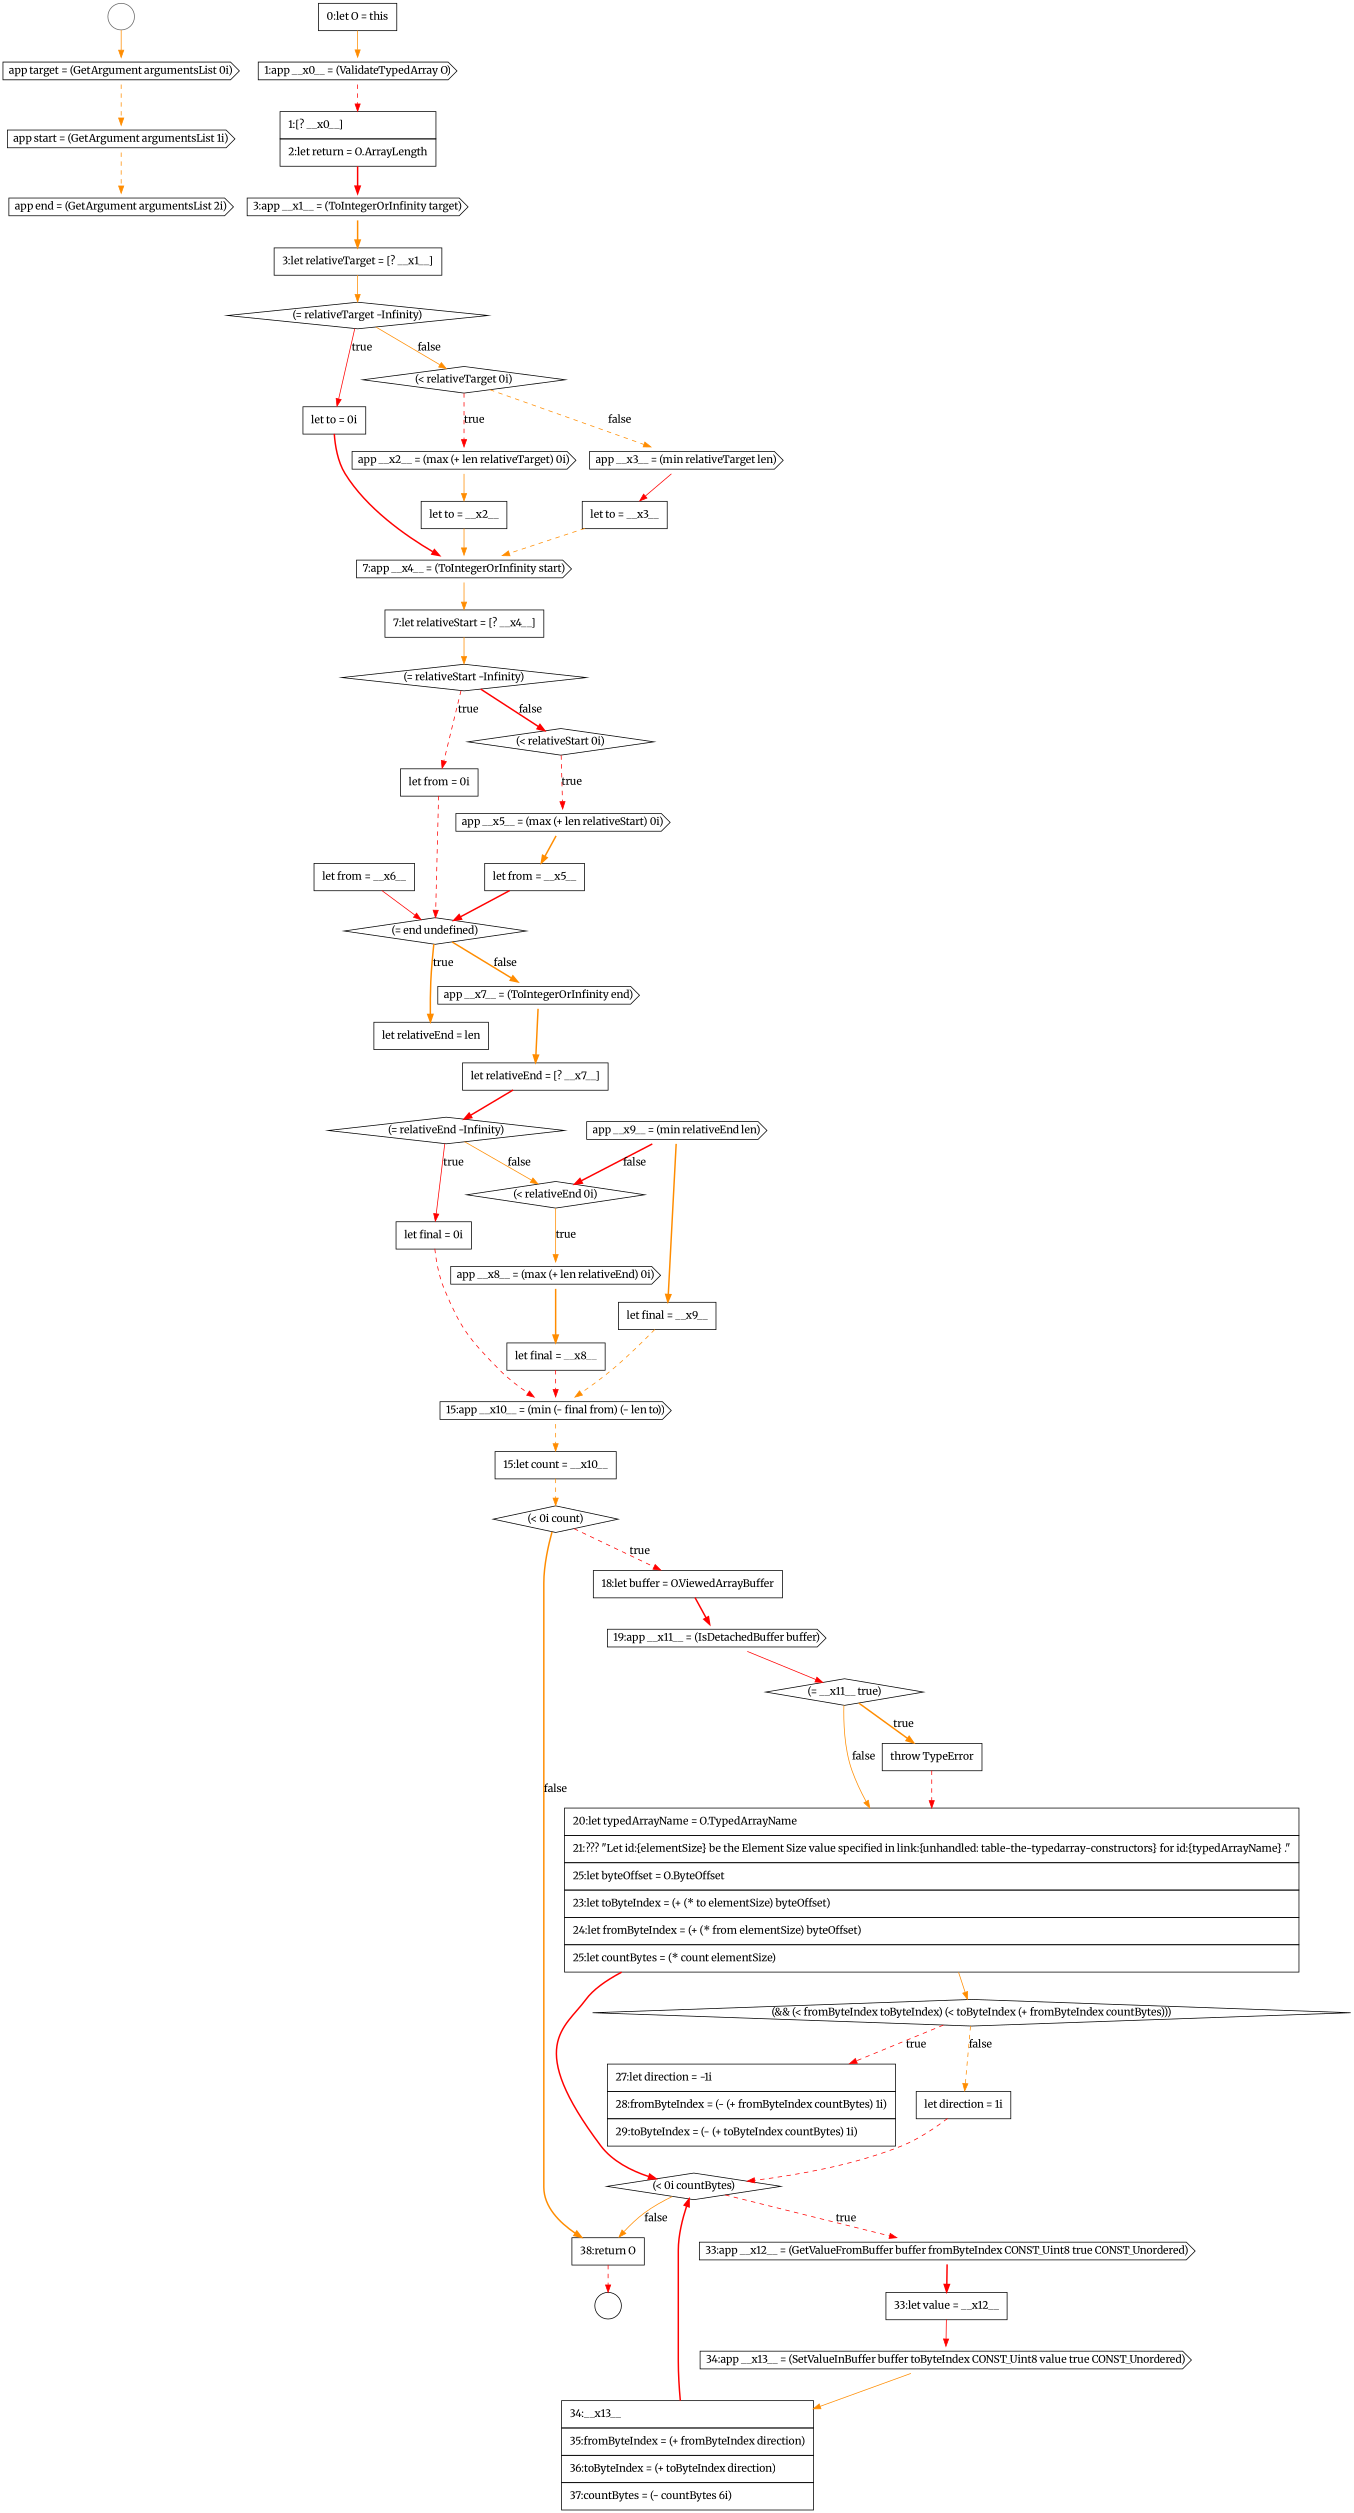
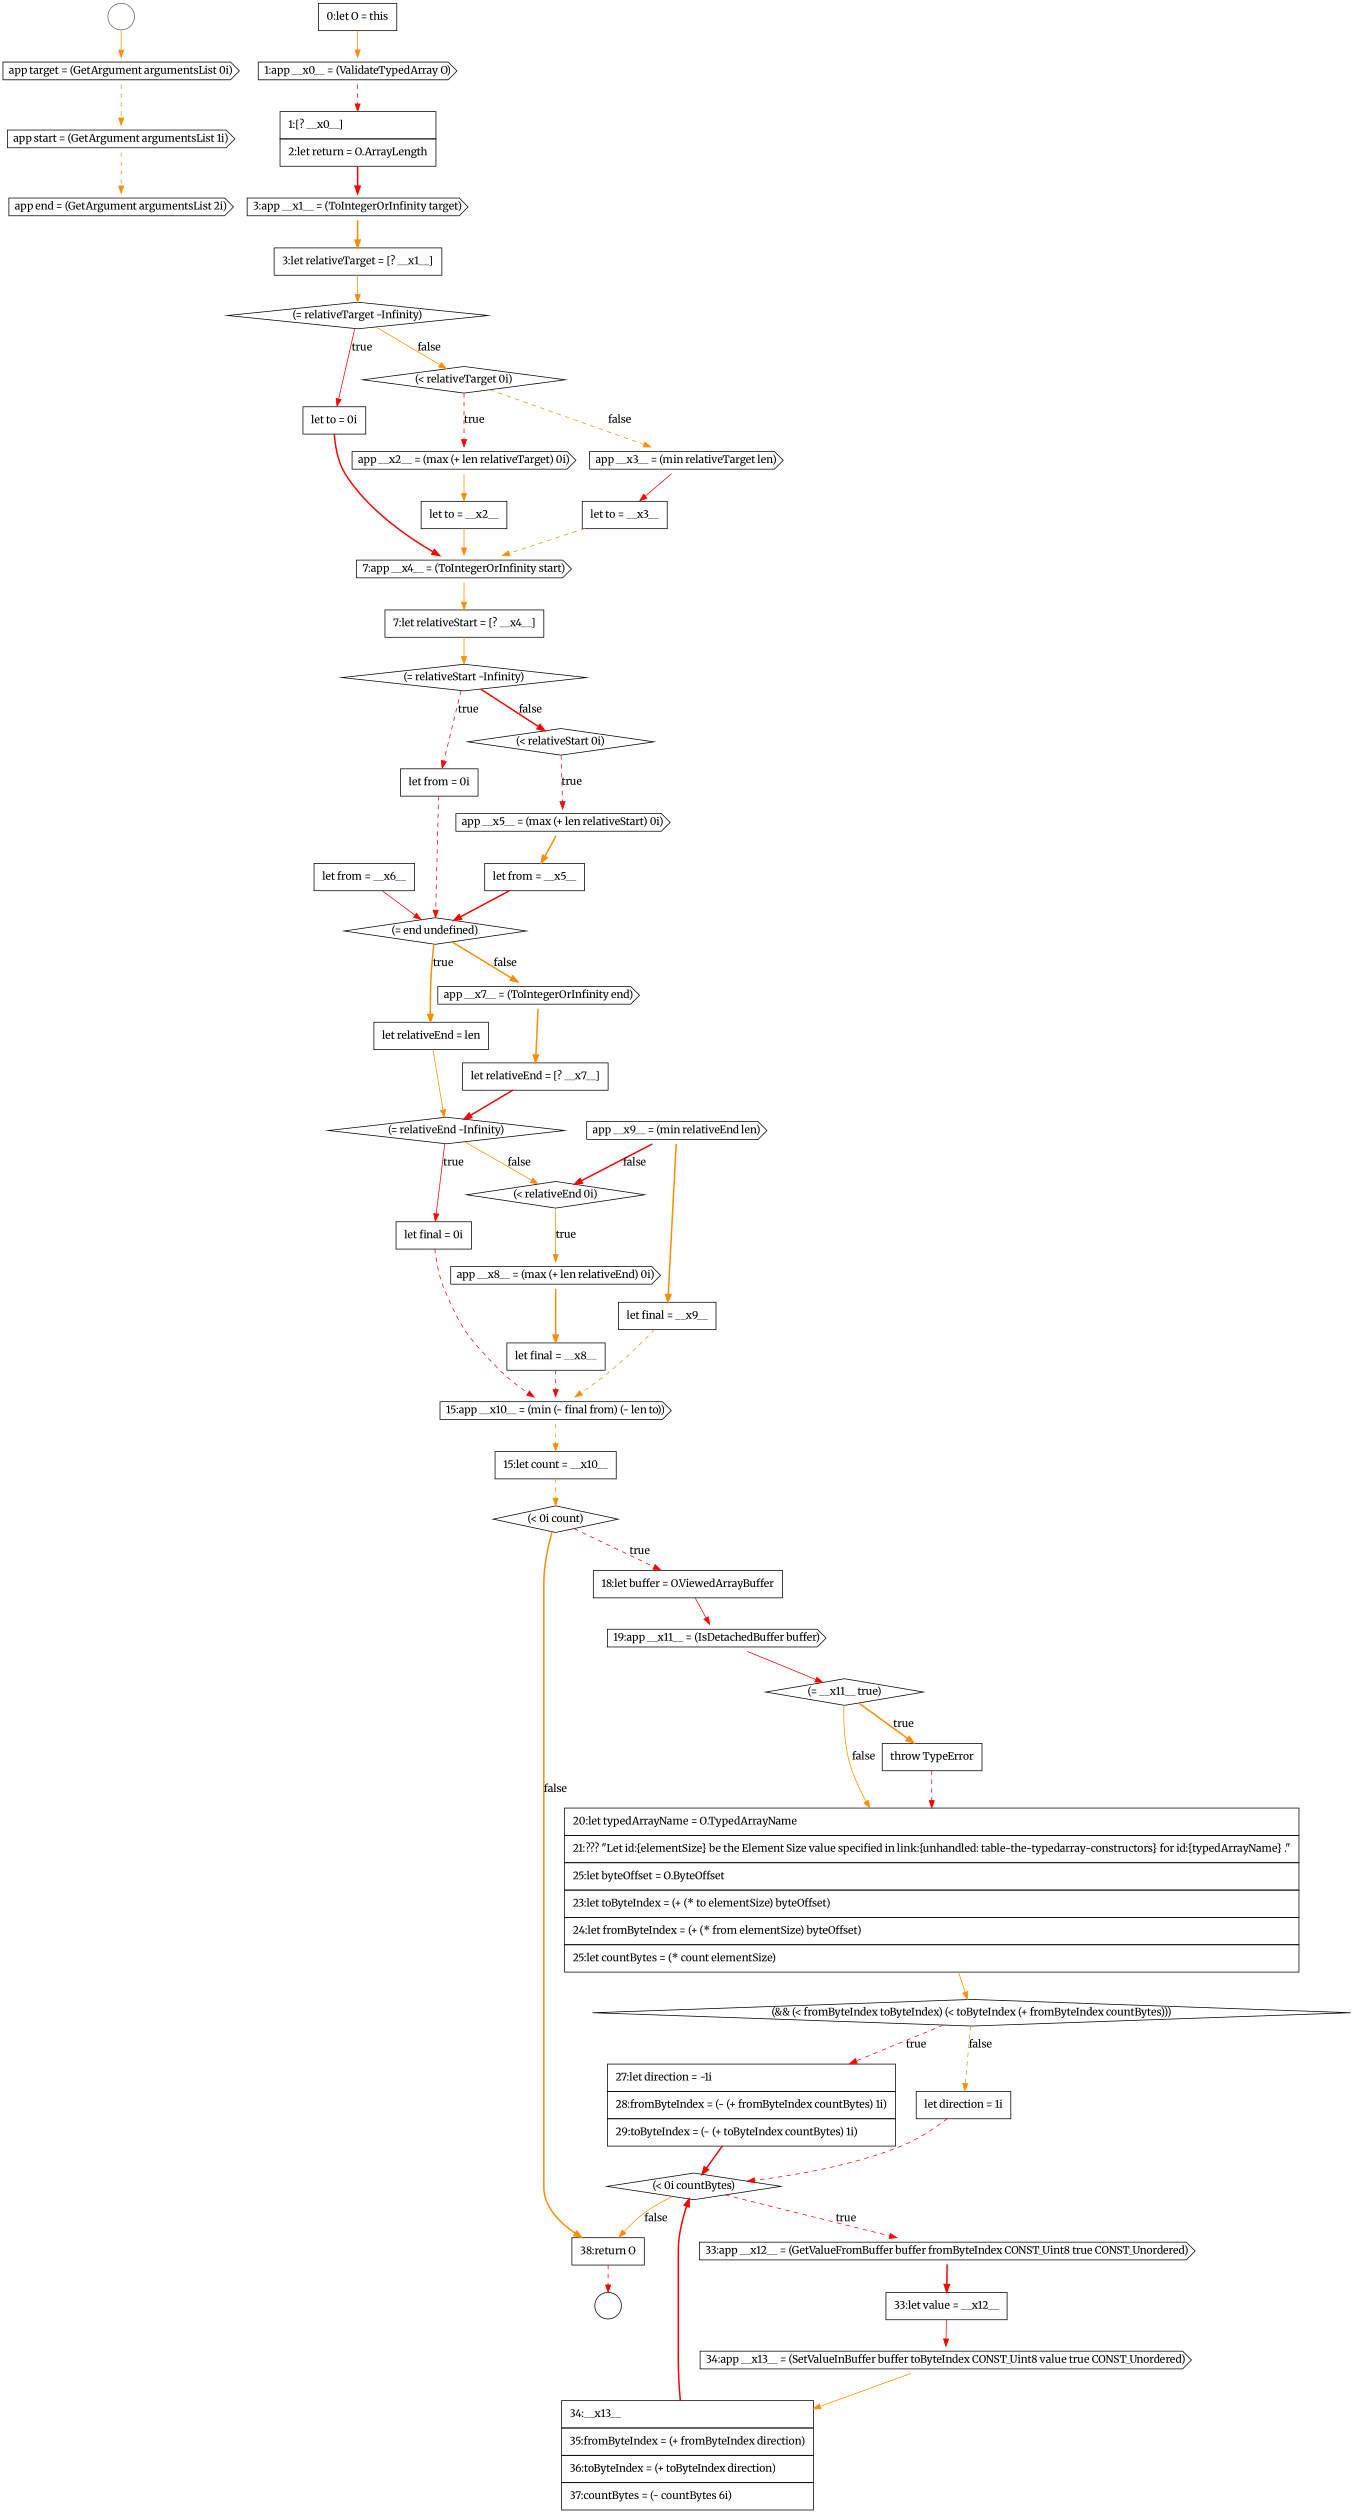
edge "let relativeEnd = len" -> "(= relativeEnd -Infinity)": added
edge "18:let buffer = O.ViewedArrayBuffer" -> "19:app __x11__ = (IsDetachedBuffer buffer)": style bold -> solid
edge "20:let typedArrayName = O.TypedArrayName" -> "(< 0i countBytes)": now "27:let direction = -1i" -> "(< 0i countBytes)"
